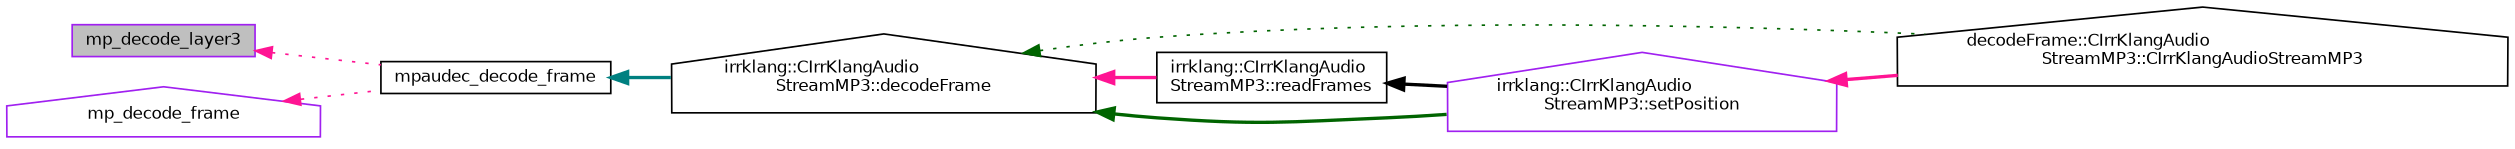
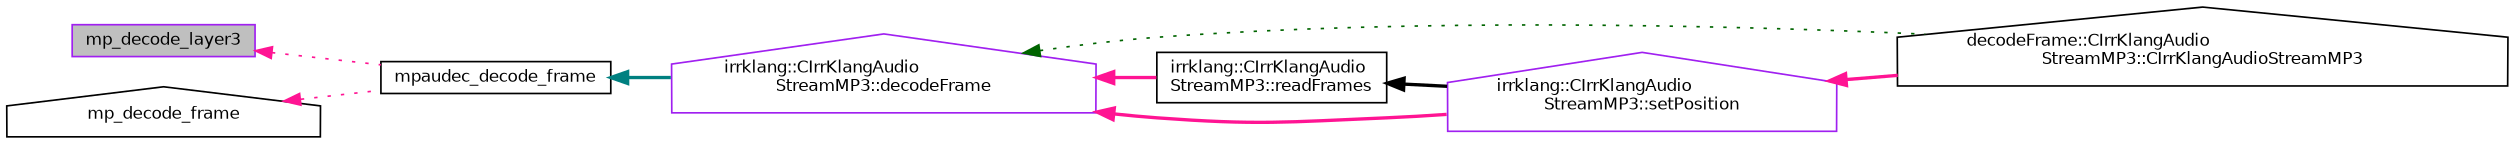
node "irrklang::CIrrKlangAudio StreamMP3::decodeFrame": color black -> purple
node "mp_decode_frame": color purple -> black
edge "irrklang::CIrrKlangAudio StreamMP3::setPosition" -> "irrklang::CIrrKlangAudio StreamMP3::decodeFrame": color darkgreen -> deeppink
